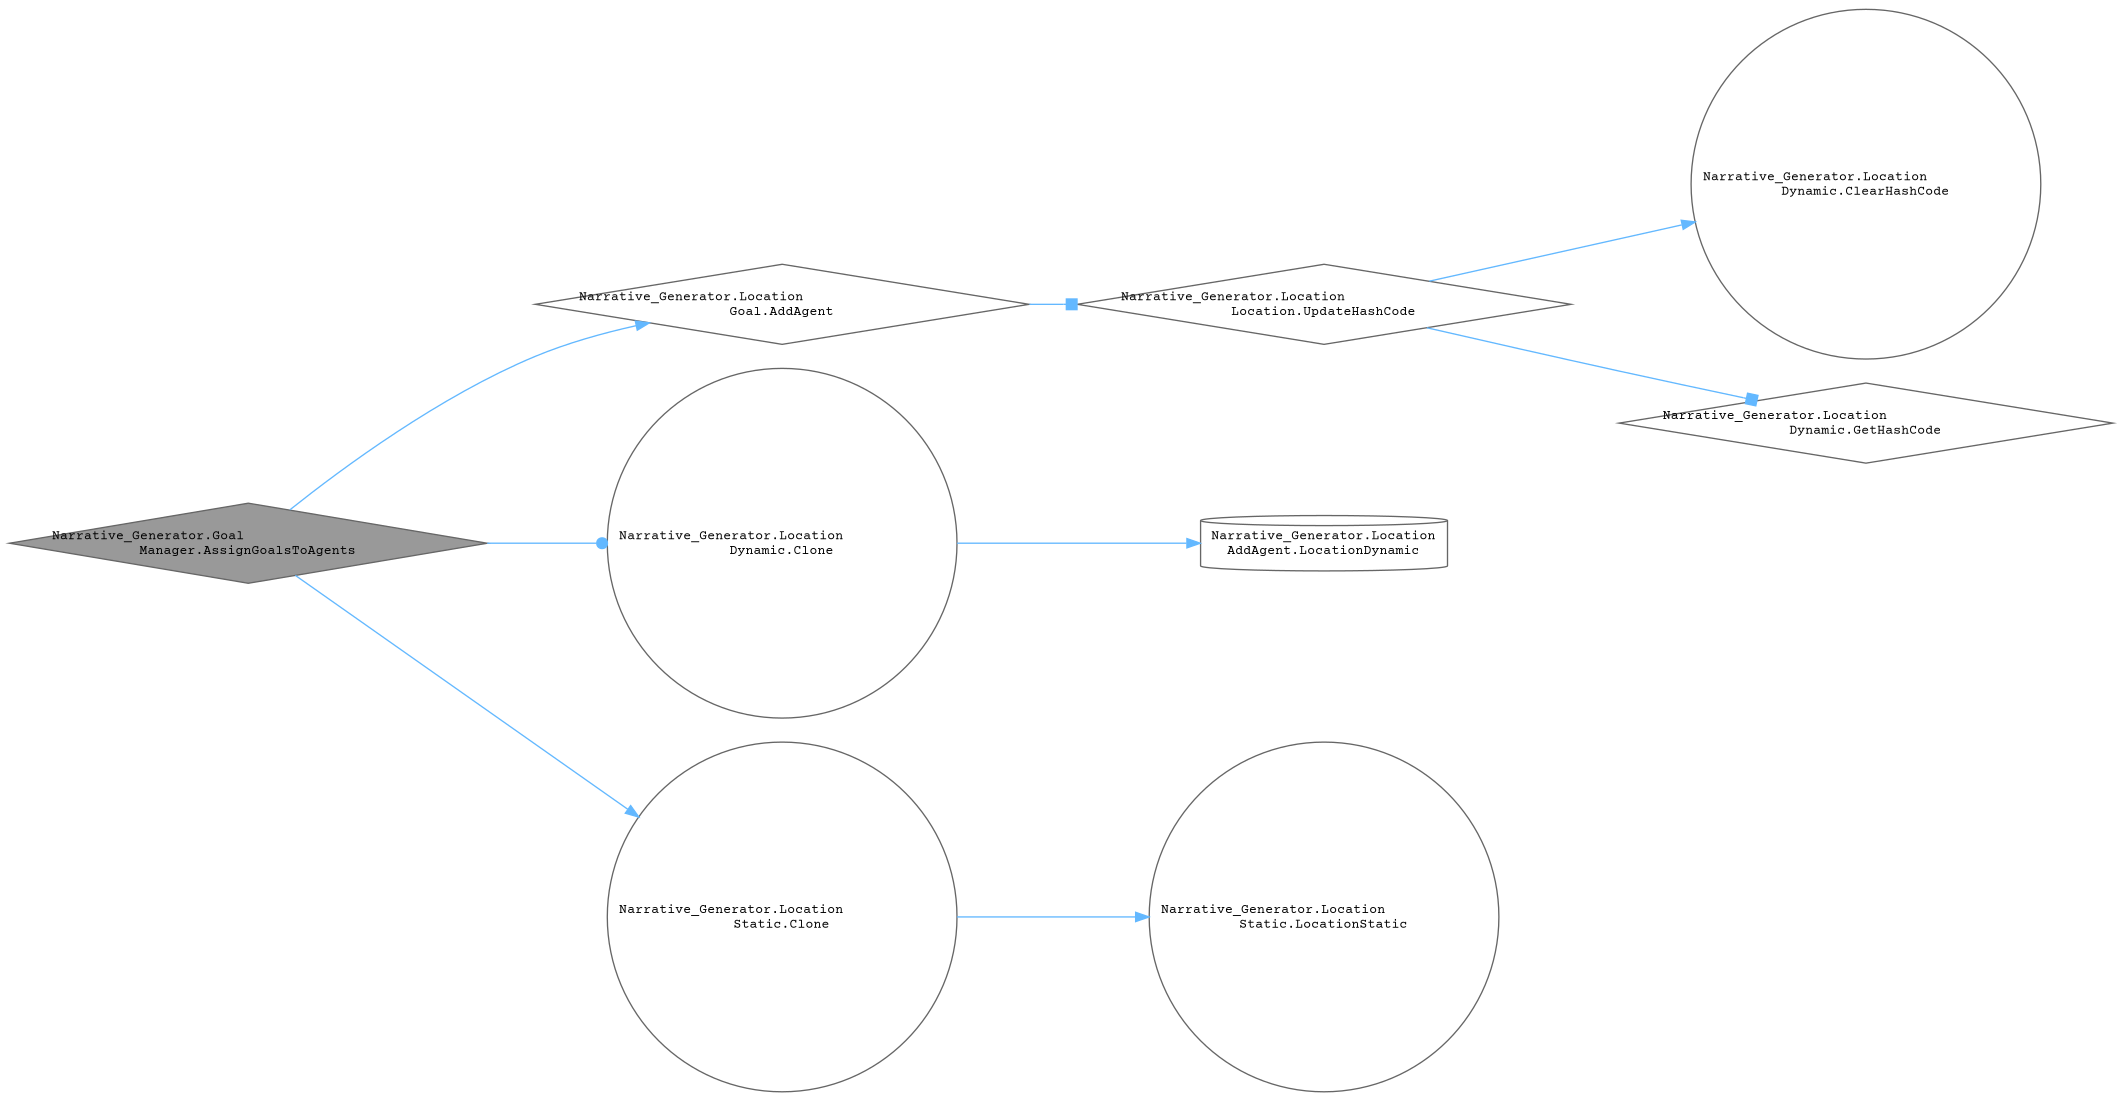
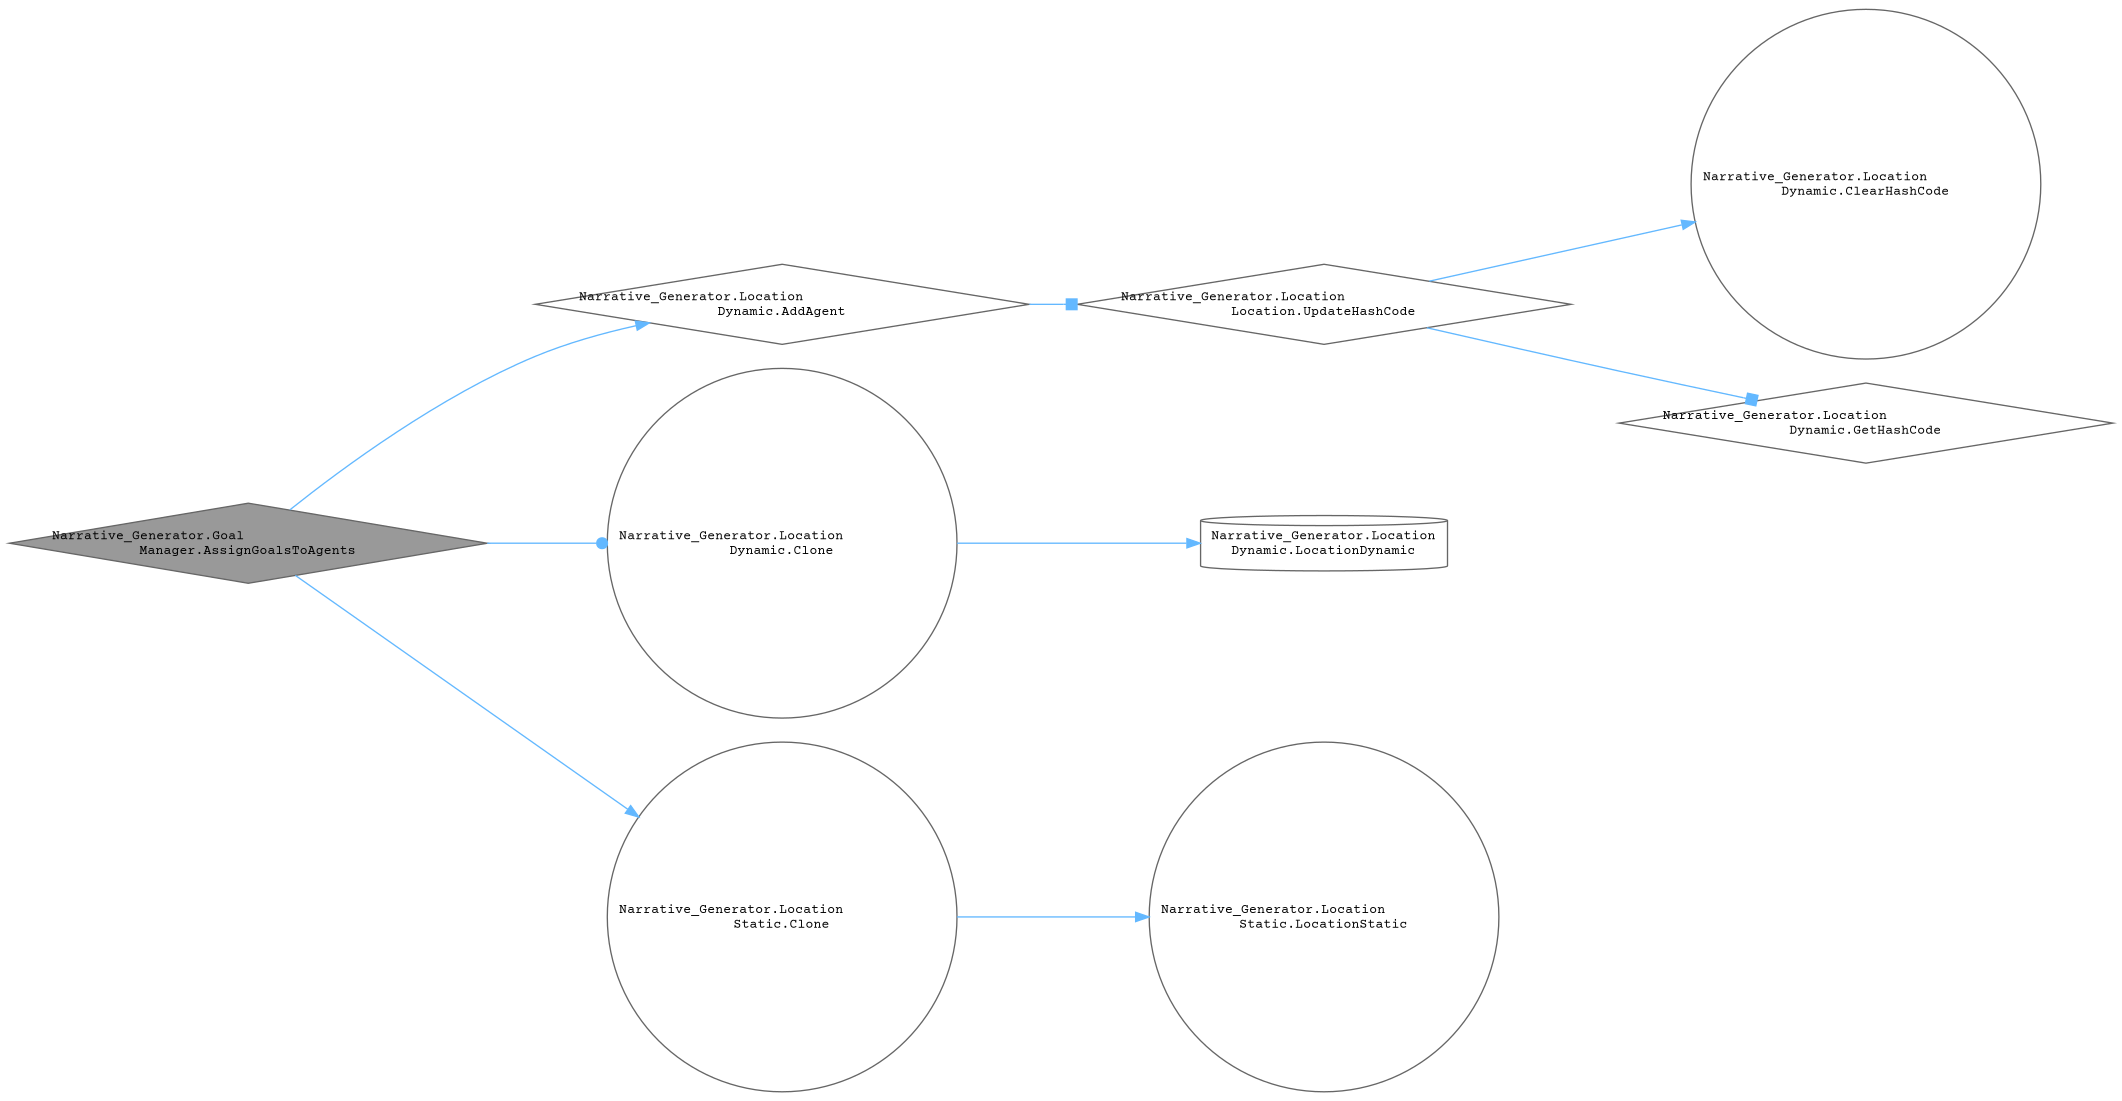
node "Narrative_Generator.Location Goal.AddAgent": label "Narrative_Generator.Location Goal.AddAgent" -> "Narrative_Generator.Location Dynamic.AddAgent"
node "Narrative_Generator.Location AddAgent.LocationDynamic": label "Narrative_Generator.Location AddAgent.LocationDynamic" -> "Narrative_Generator.Location Dynamic.LocationDynamic"
